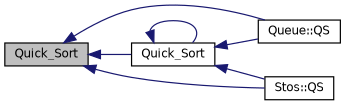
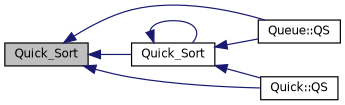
node "Stos::QS": label "Stos::QS" -> "Quick::QS"
